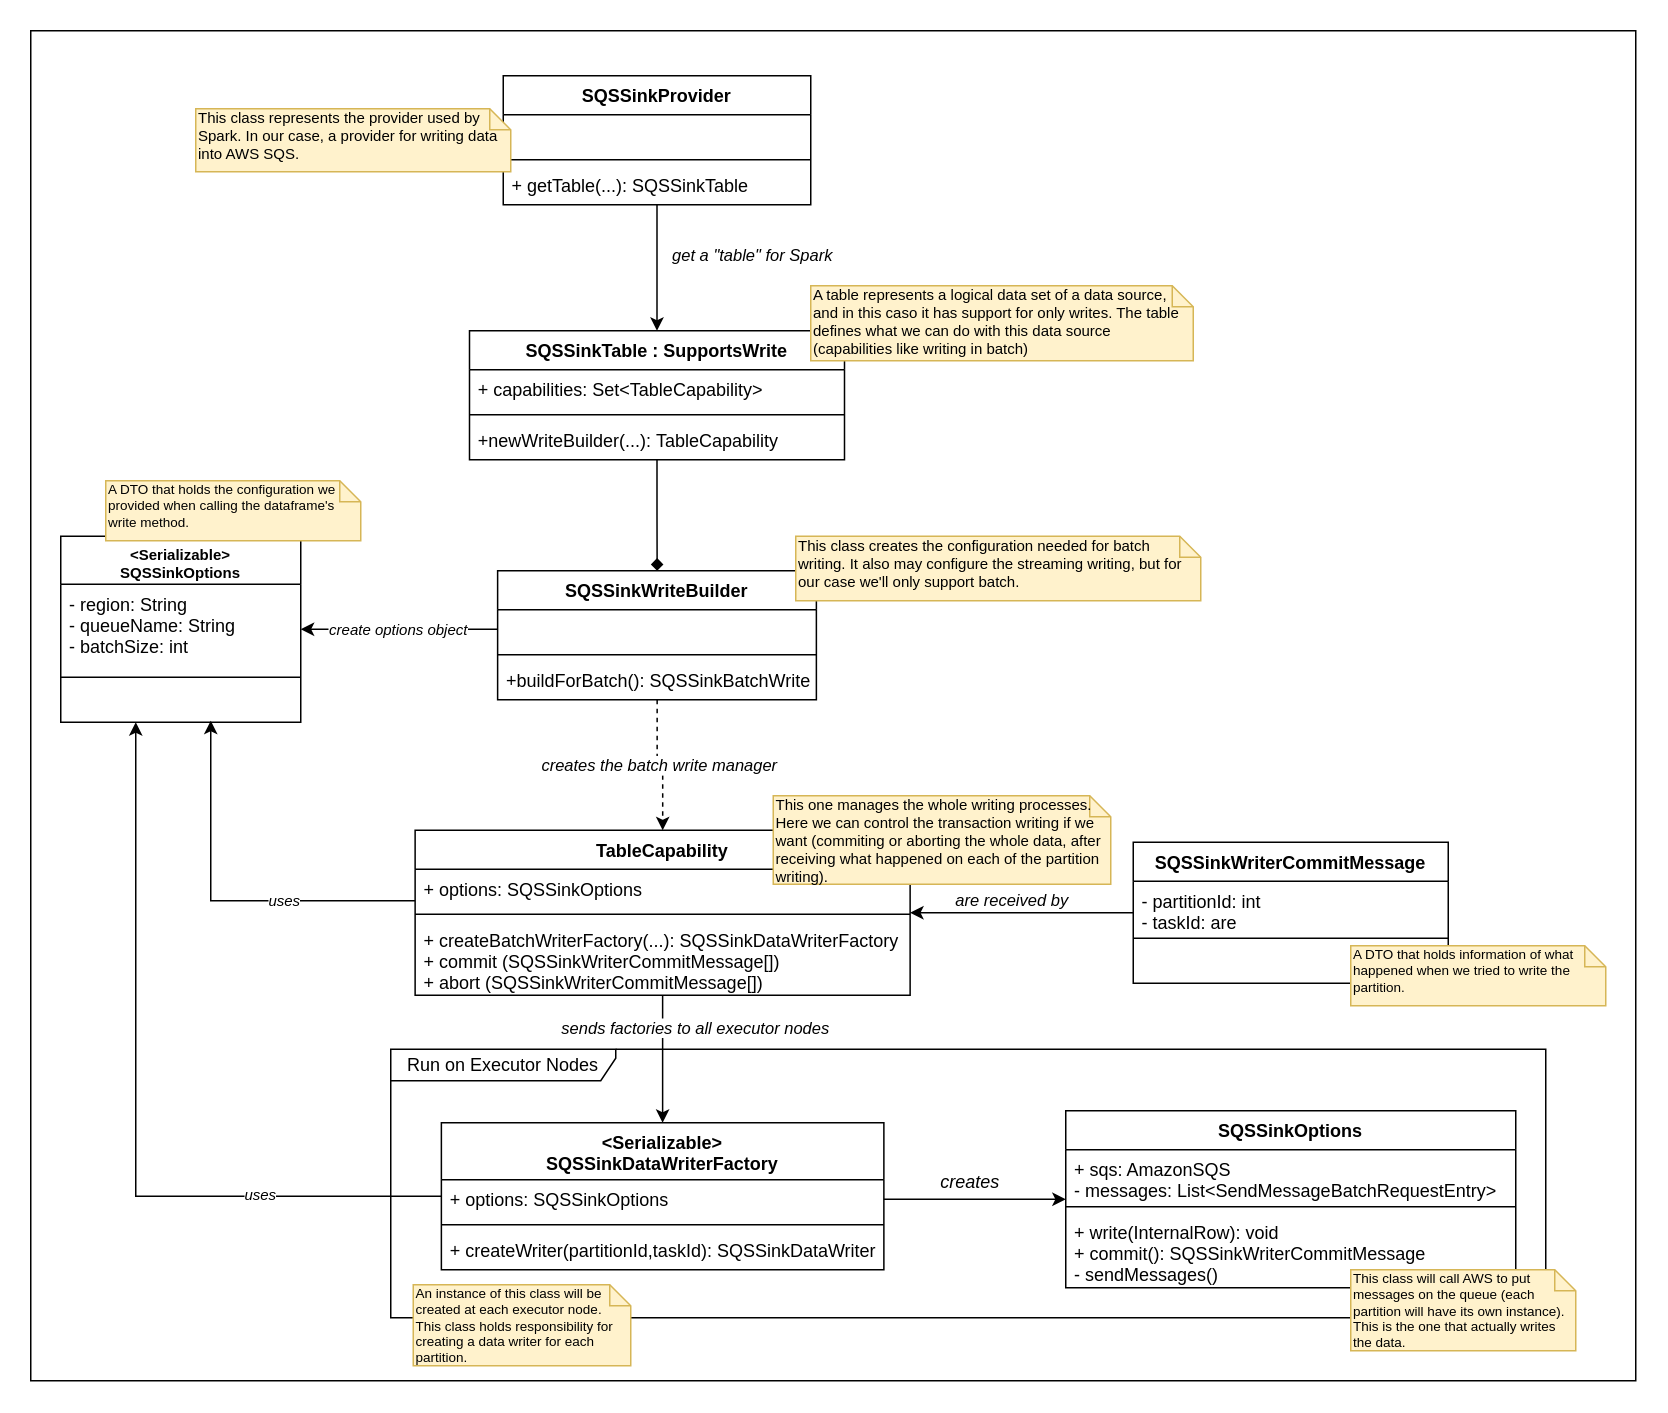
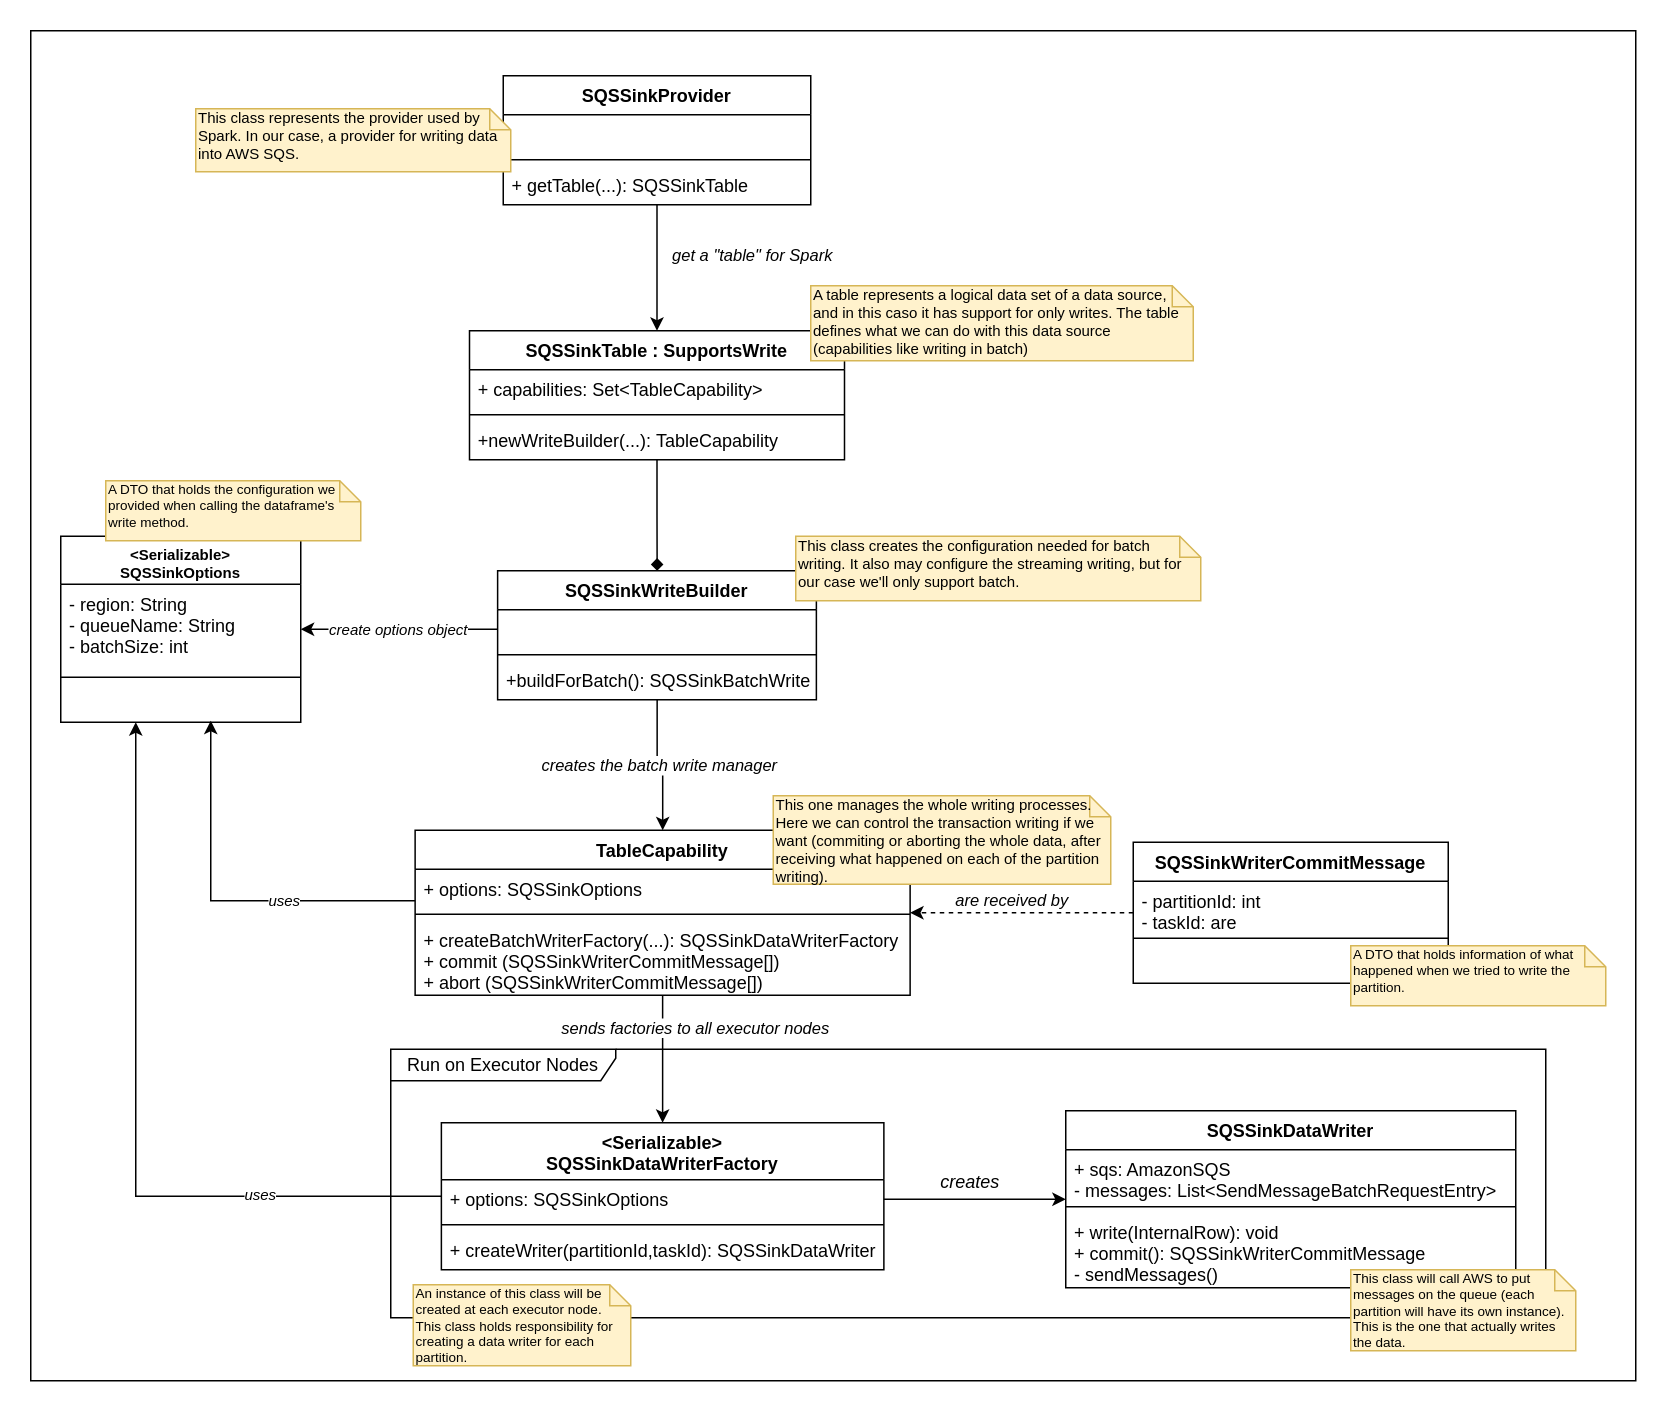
edge "SQSSinkWriteBuilder" -> "TableCapability": style dashed -> solid
edge "SQSSinkWriterCommitMessage" -> "TableCapability": style solid -> dashed
node "SQSSinkOptions": label "SQSSinkOptions" -> "SQSSinkDataWriter"
